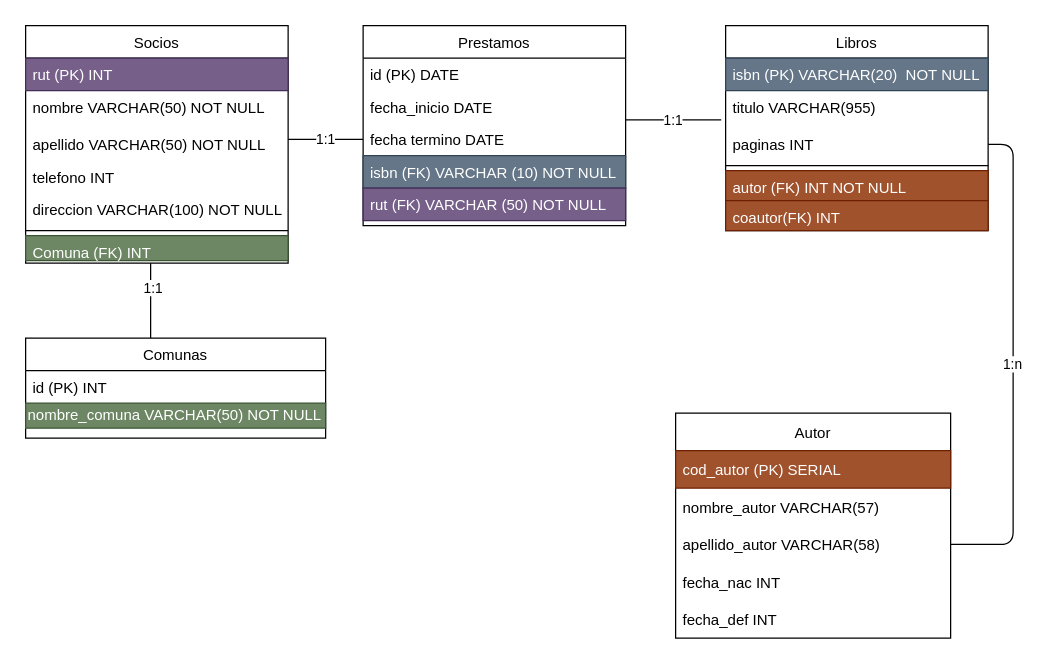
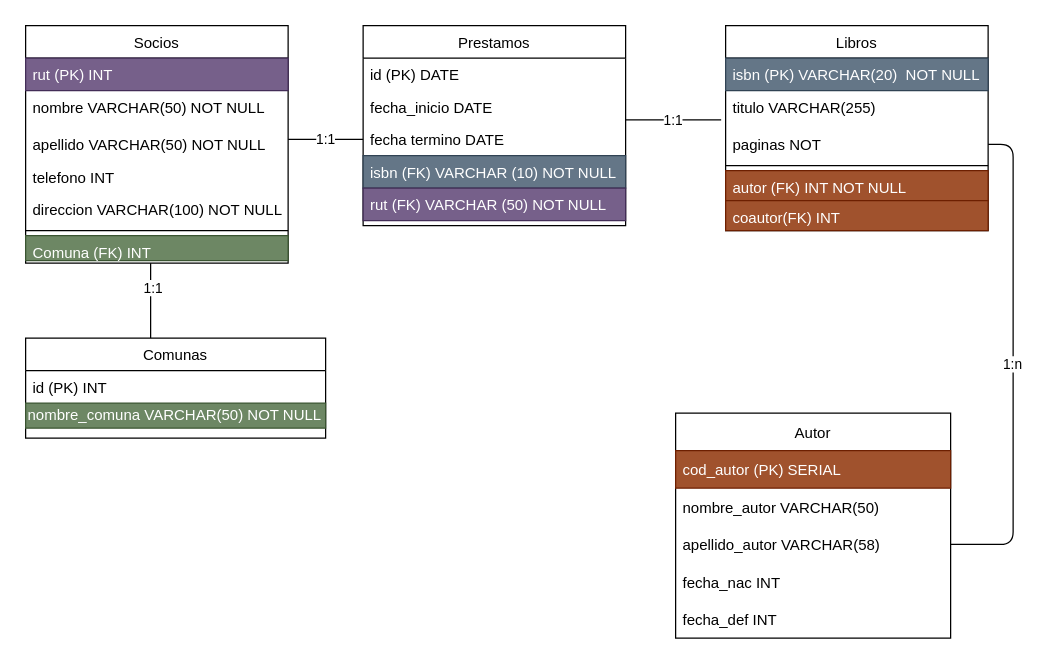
node "titulo VARCHAR(955)": label "titulo VARCHAR(955)" -> "titulo VARCHAR(255)"
node "paginas INT": label "paginas INT" -> "paginas NOT"
node "nombre_autor VARCHAR(57)": label "nombre_autor VARCHAR(57)" -> "nombre_autor VARCHAR(50)"
